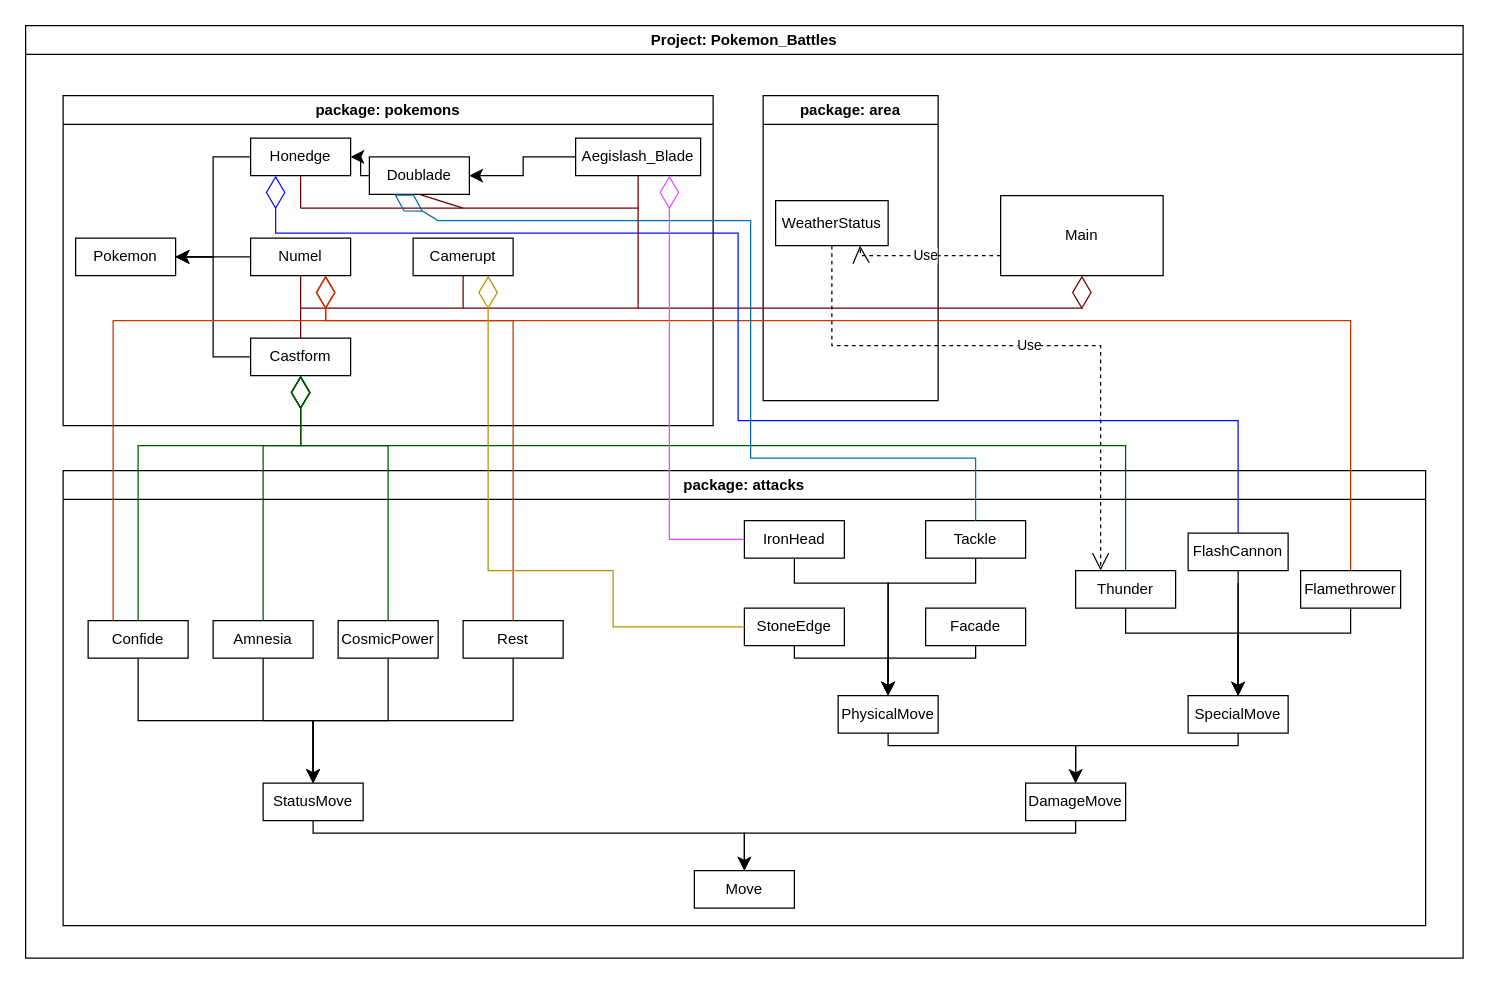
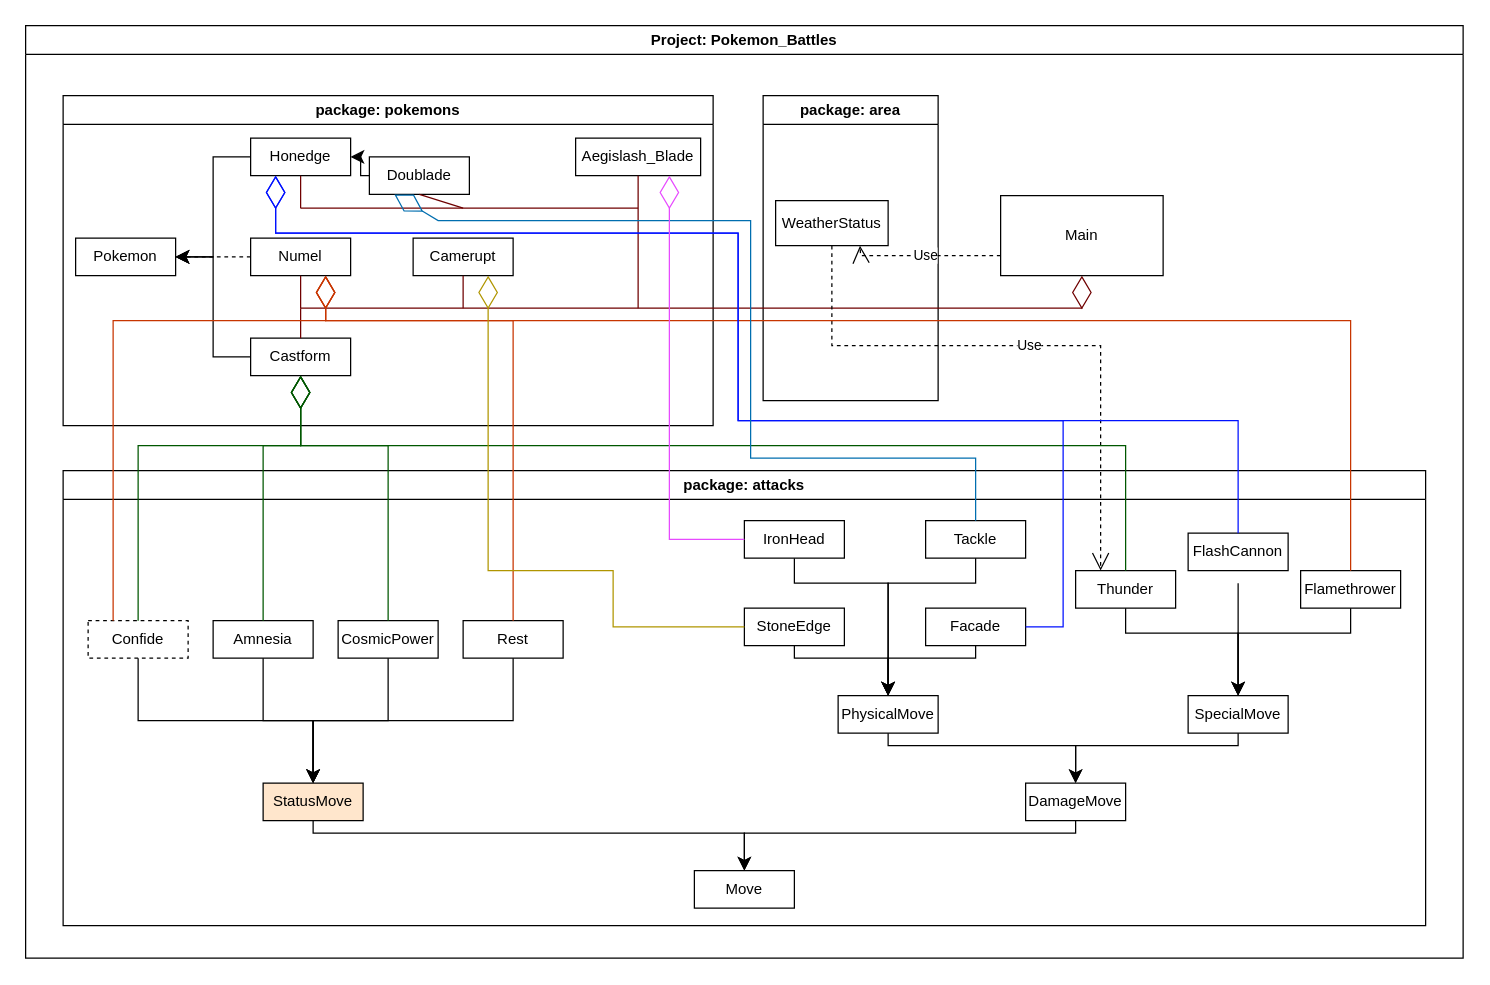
edge "Aegislash_Blade" -> "Doublade": removed
edge "Numel" -> "Pokemon": style solid -> dashed
edge "Facade" -> "Honedge": added
edge "FlashCannon" -> "SpecialMove": removed
node "Confide": style solid -> dashed
node "StatusMove": fillcolor #ffffff -> #ffe6cc
